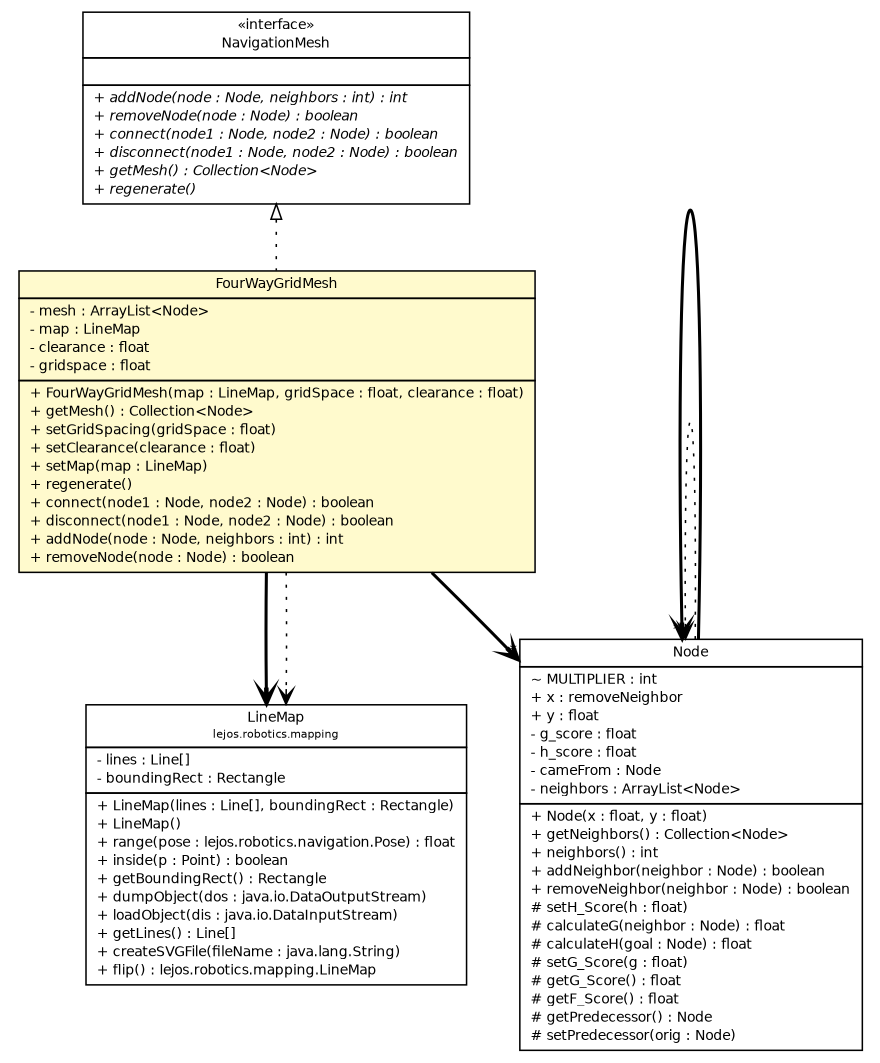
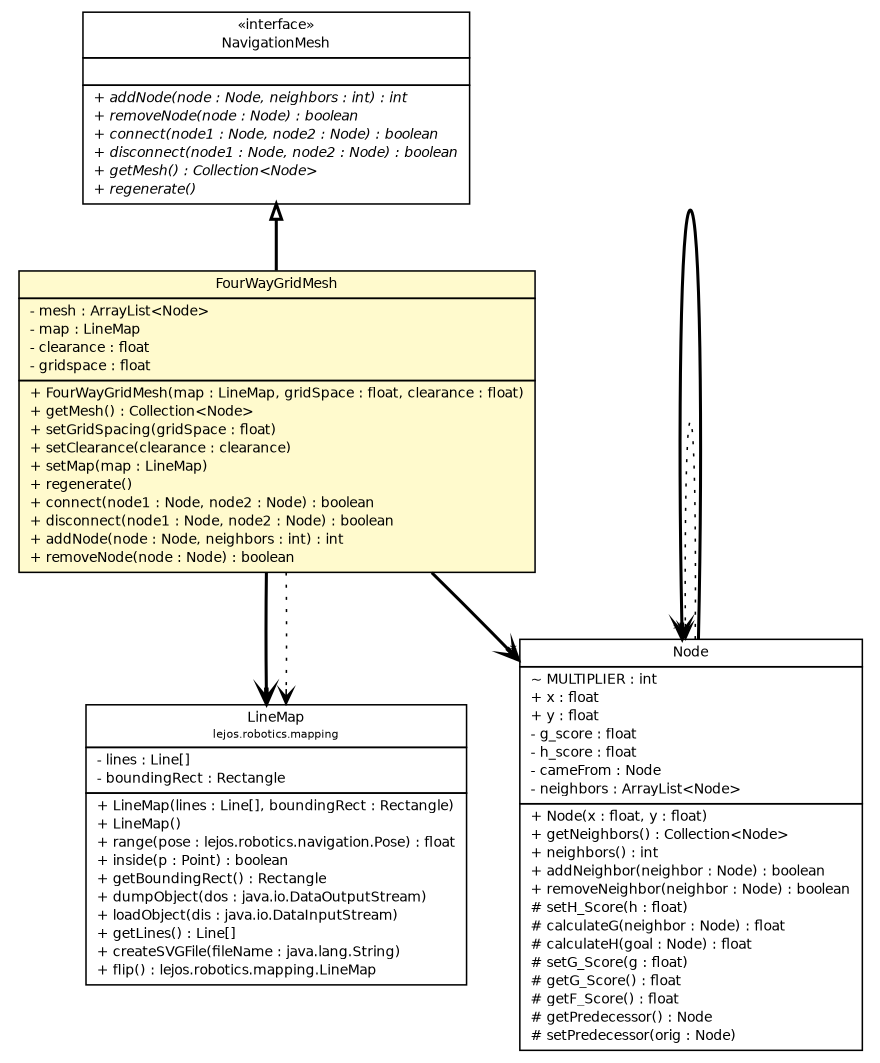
edge "FourWayGridMesh" -> "NavigationMesh": style dotted -> bold
node "FourWayGridMesh": text "+ setClearance(clearance : float)" -> "+ setClearance(clearance : clearance)"
node "Node": text "+ x : removeNeighbor" -> "+ x : float"
